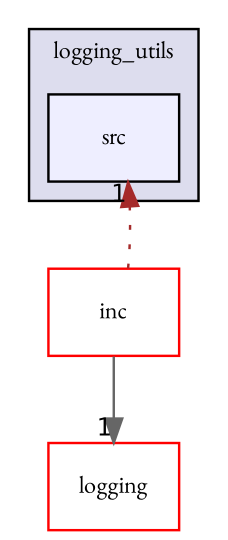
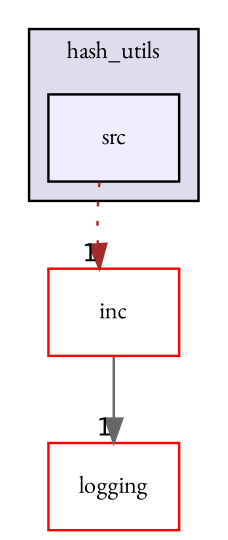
cluster "logging_utils": label "logging_utils" -> "hash_utils"
edge "inc" -> "src": reversed
